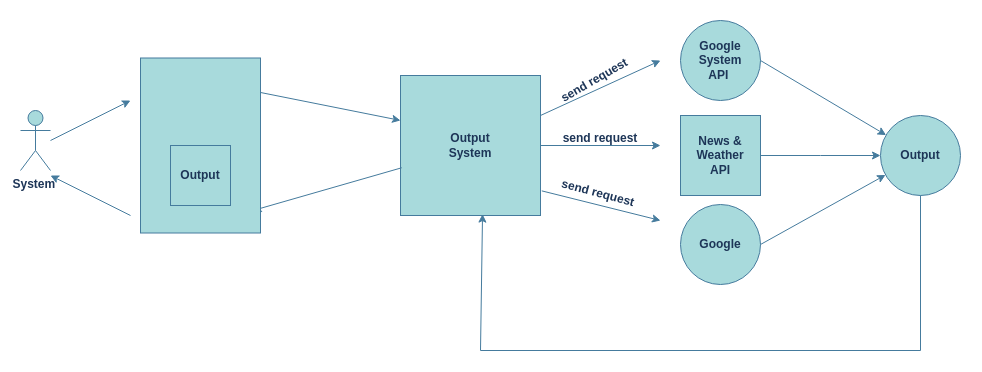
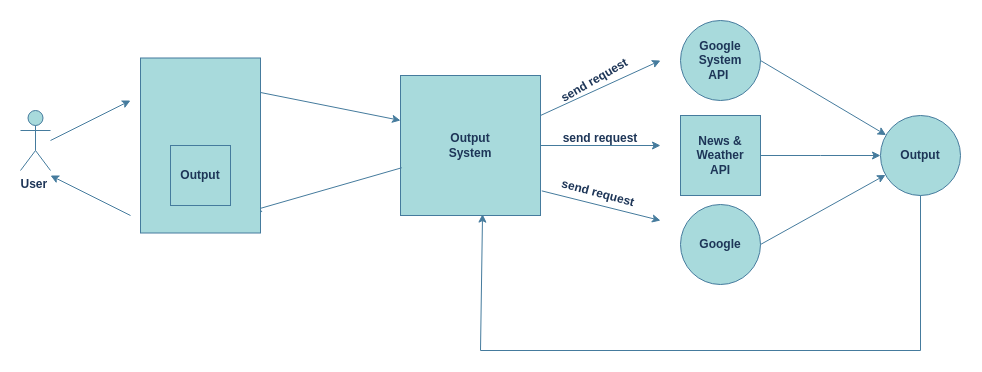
node "System": label "System" -> "User"
